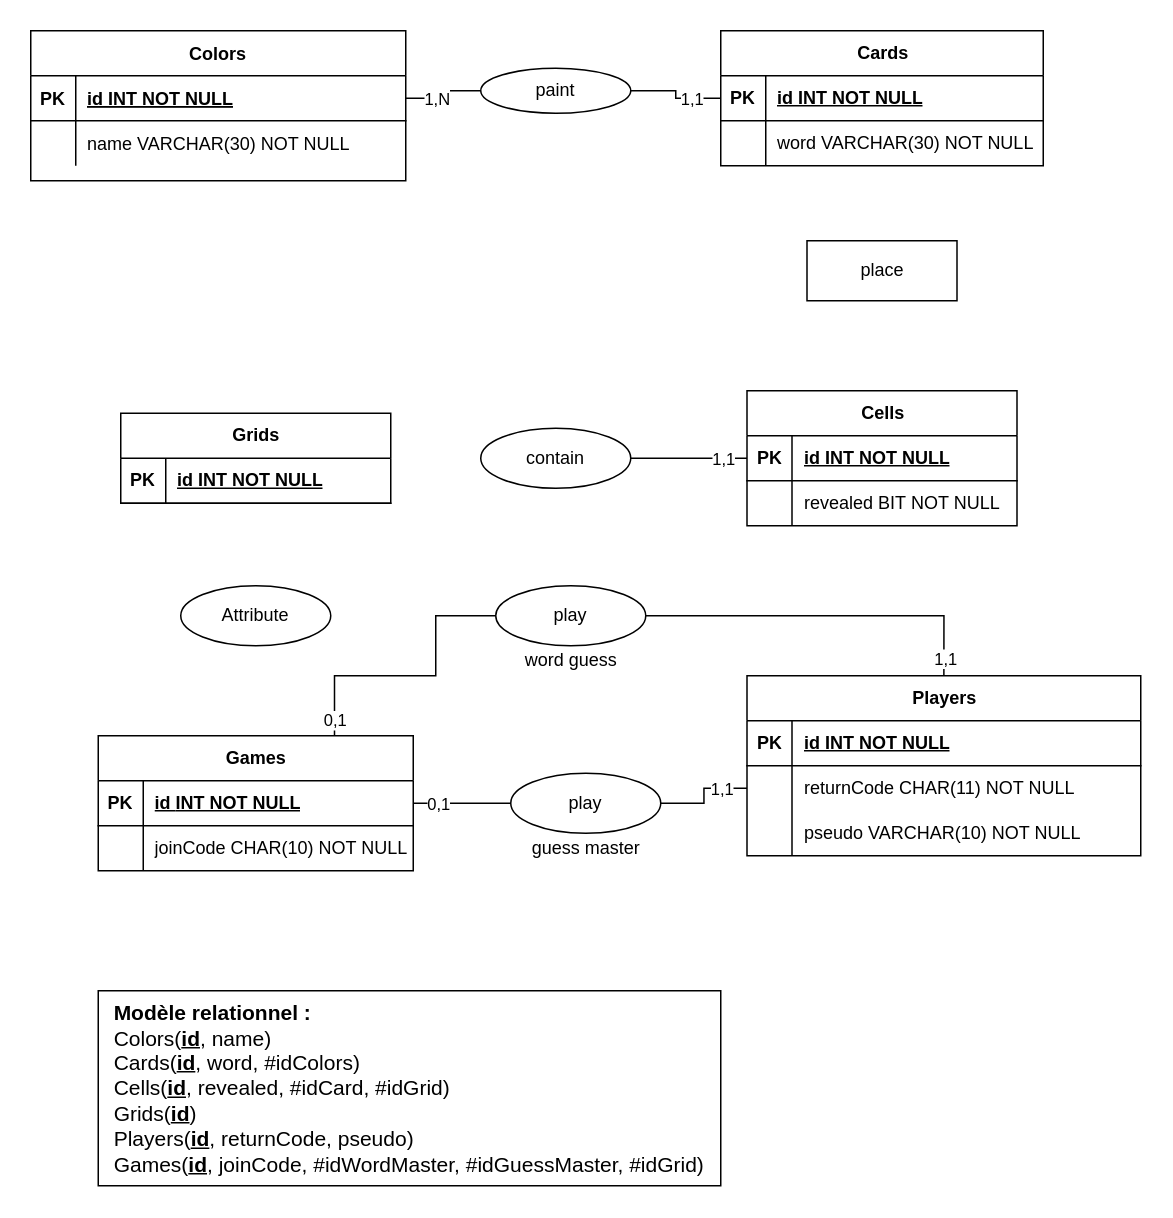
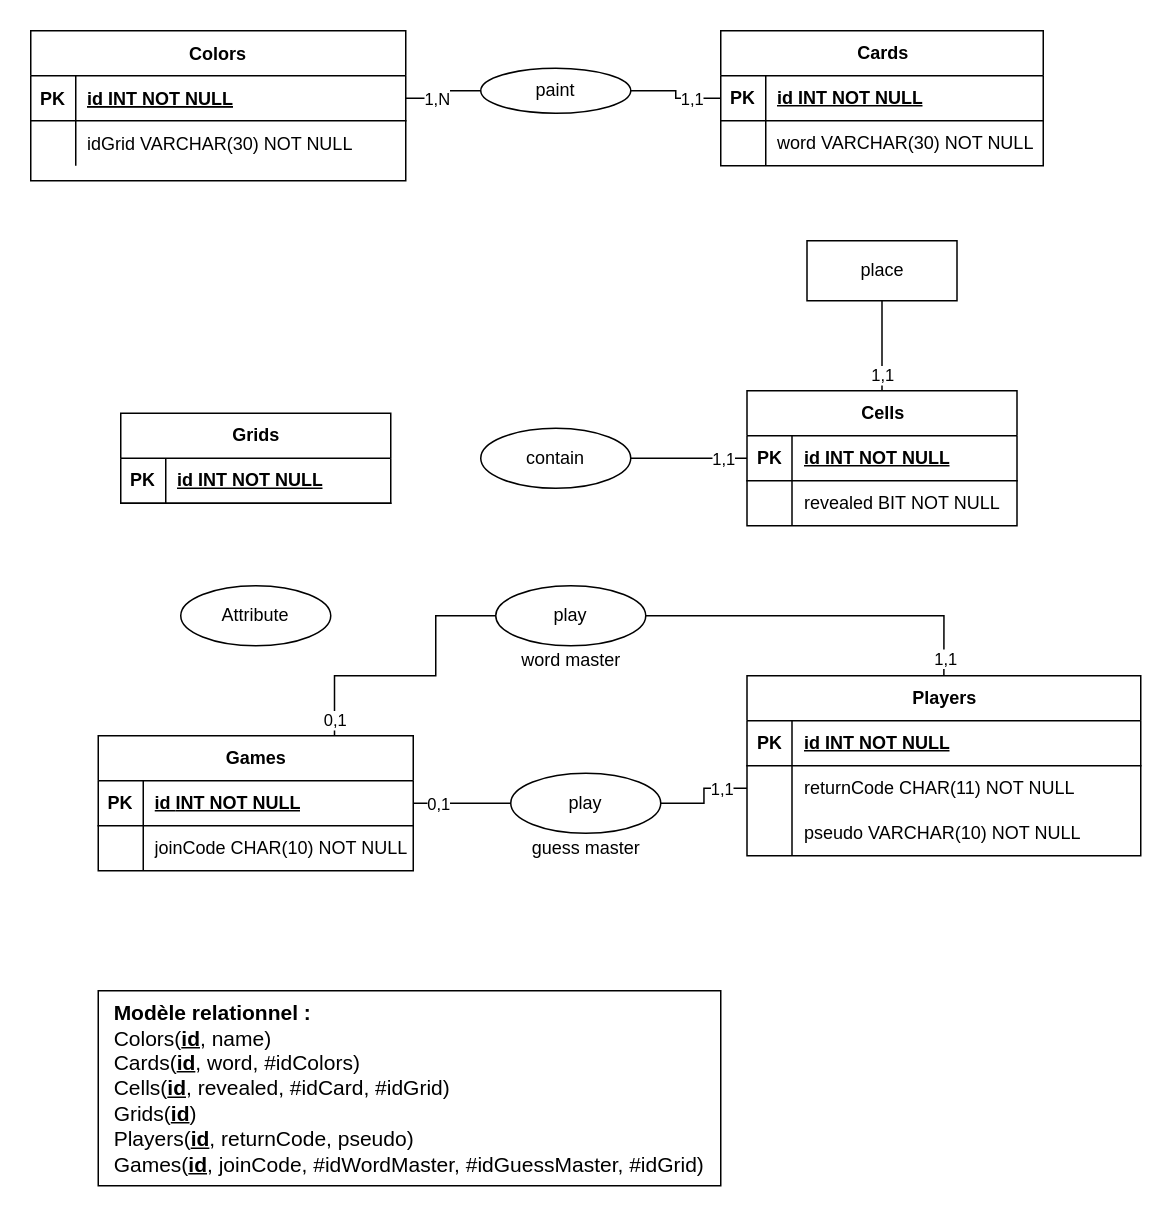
node "name VARCHAR(30) NOT NULL": label "name VARCHAR(30) NOT NULL" -> "idGrid VARCHAR(30) NOT NULL"
edge "place" -- "Cells": added, label "1,1"
node "word guess": label "word guess" -> "word master"
